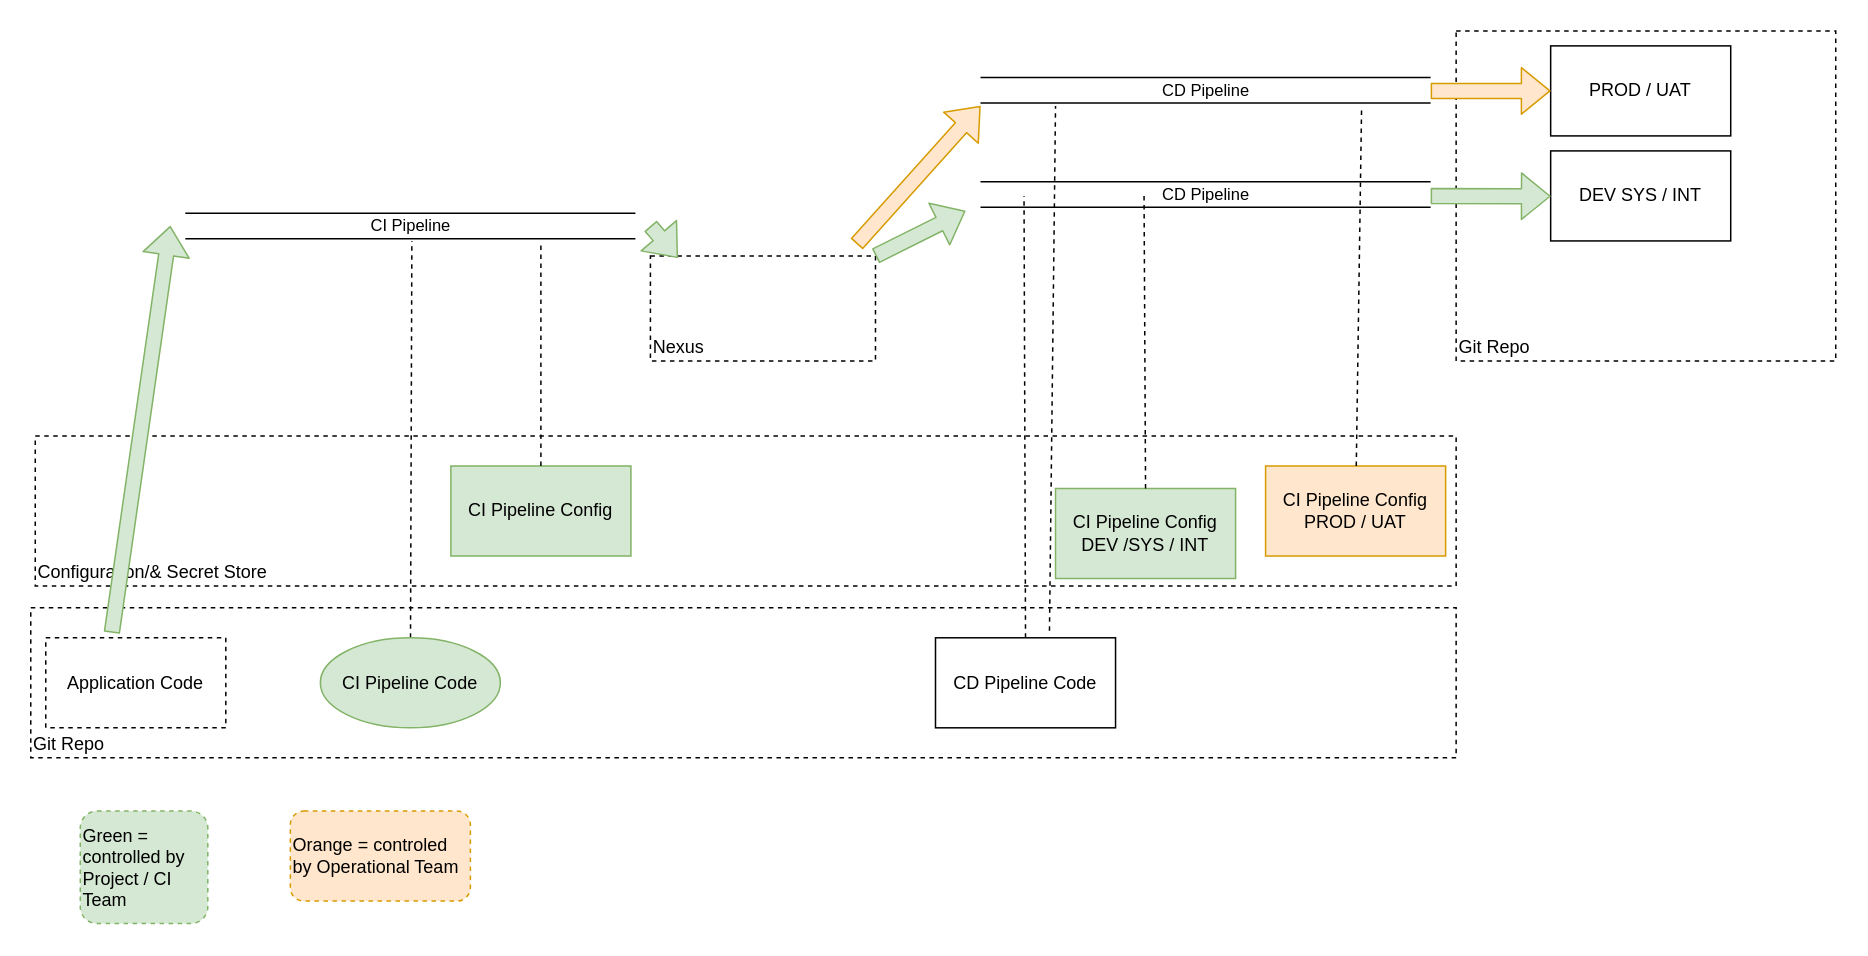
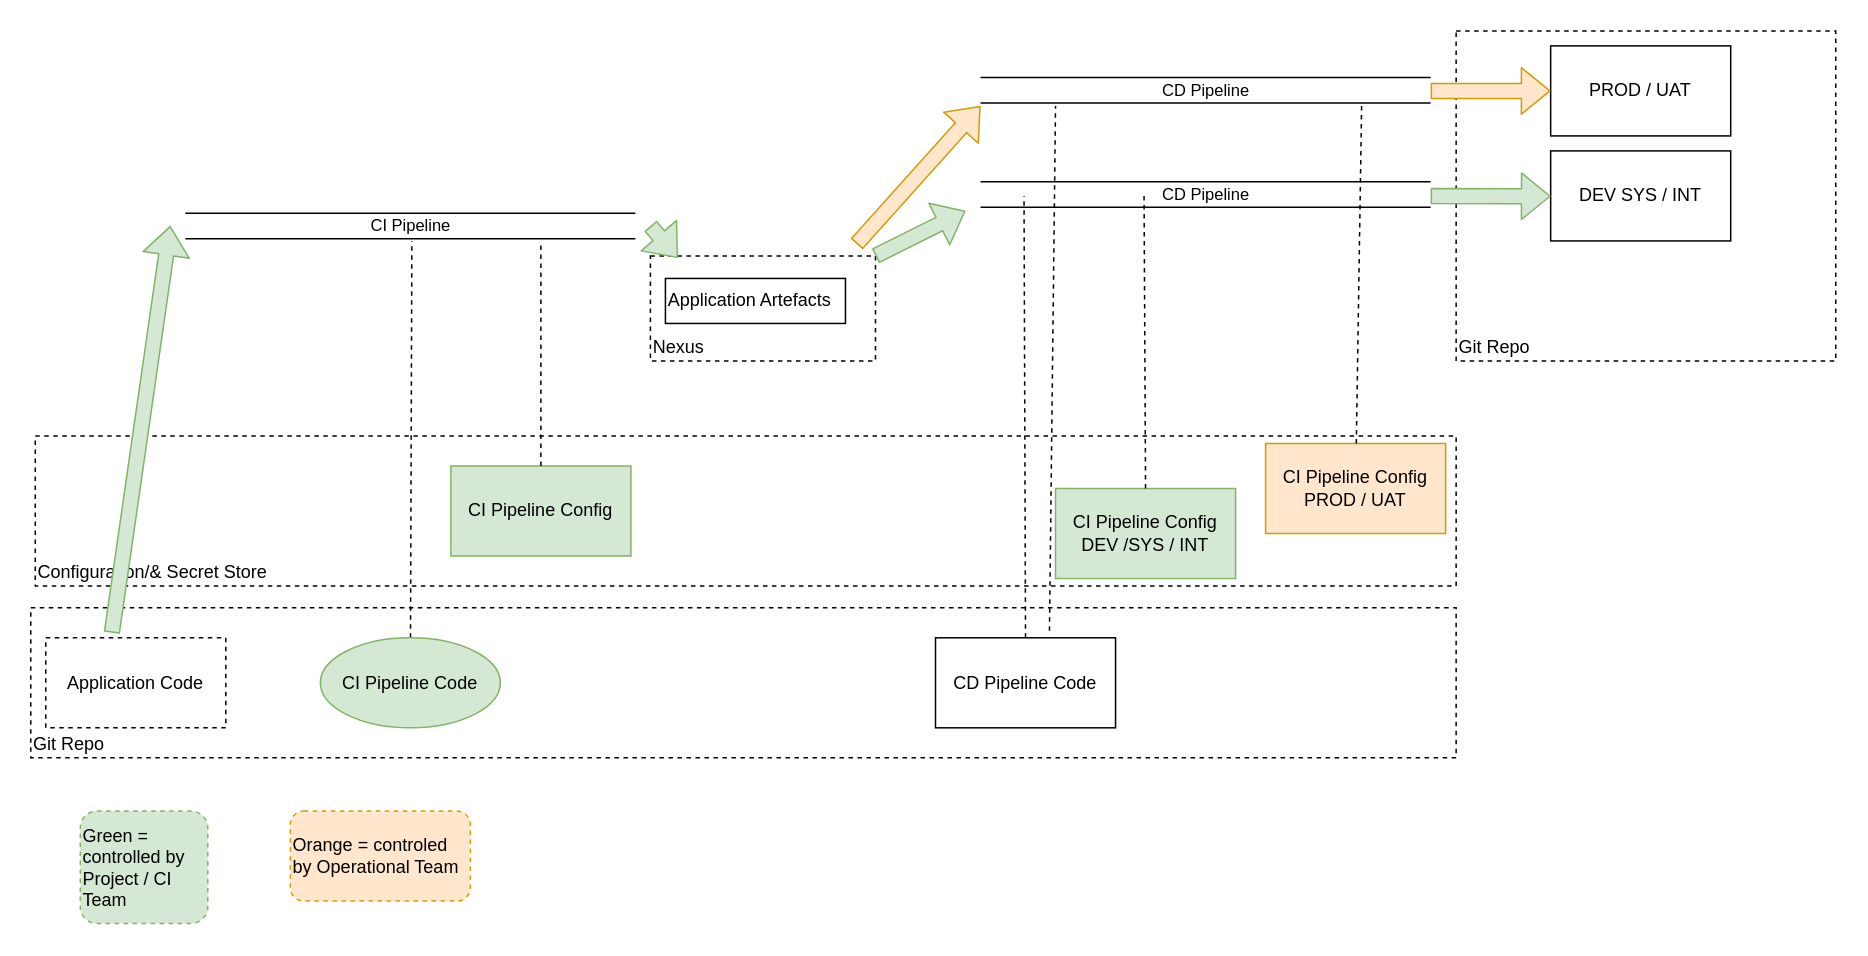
node "Application Artefacts": added
node "CI Pipeline Config PROD / UAT": moved (1355, 511) -> (1355, 488)
